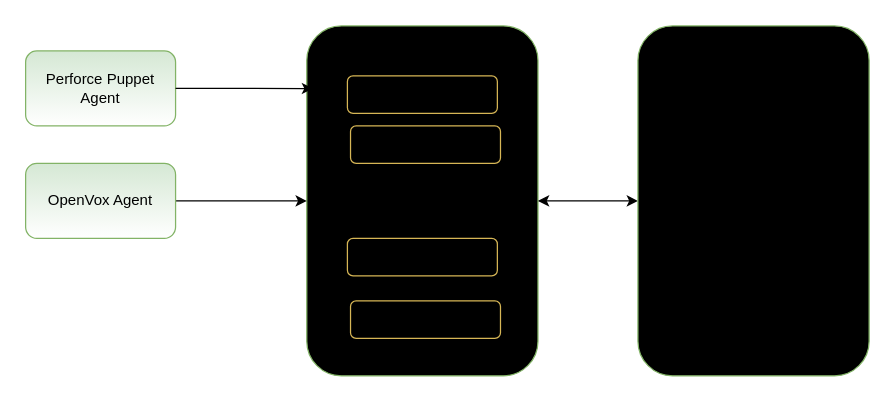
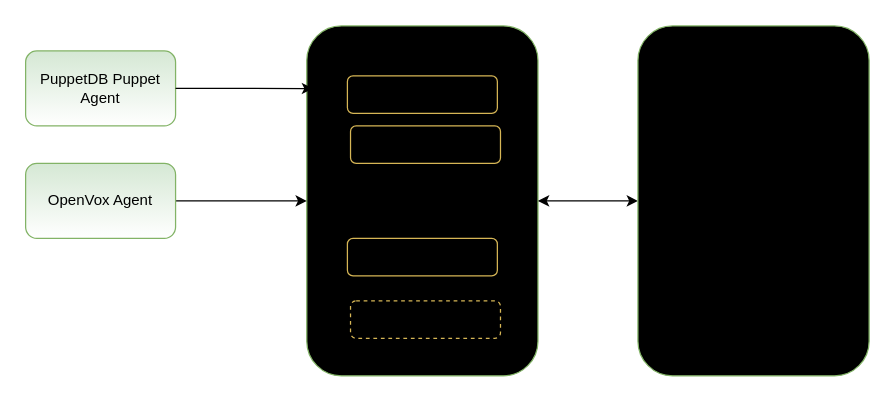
node "Perforce Puppet Agent": label "Perforce Puppet Agent" -> "PuppetDB Puppet Agent"
node "foreman-proxy": style solid -> dashed
